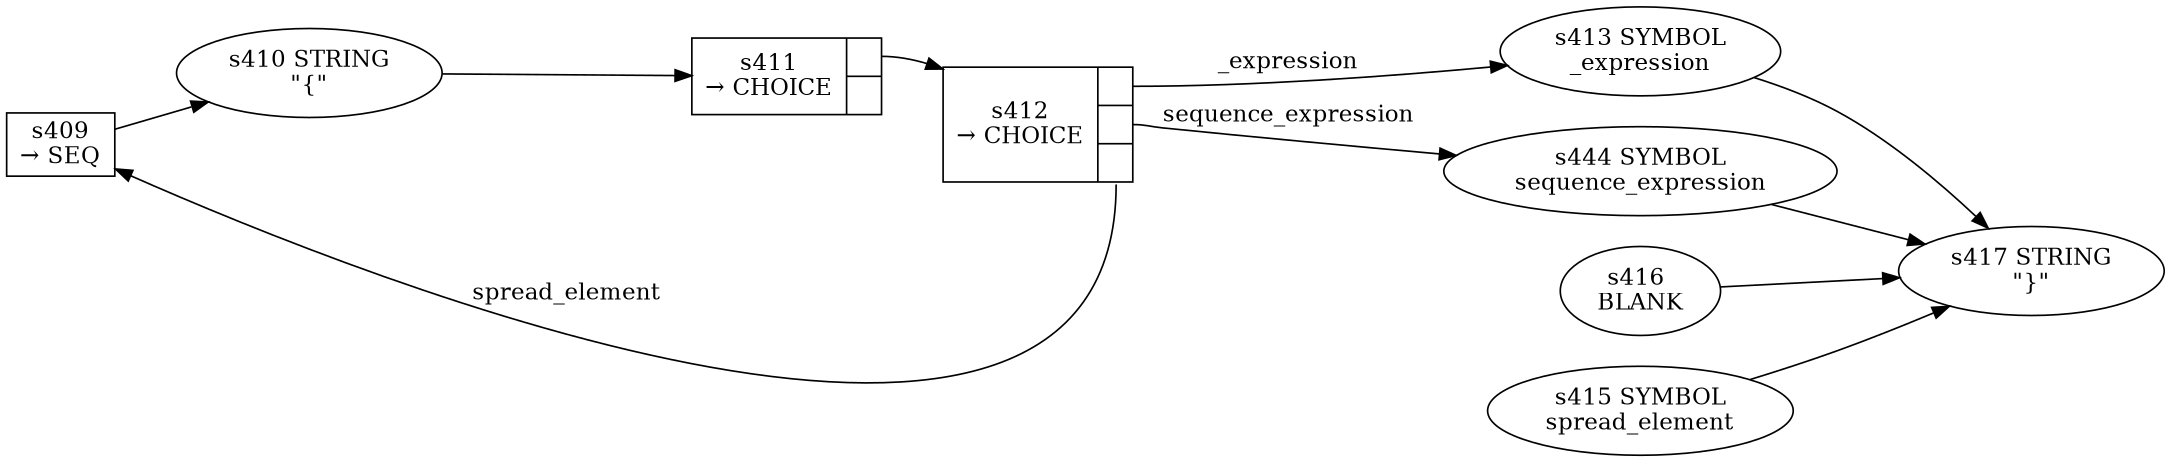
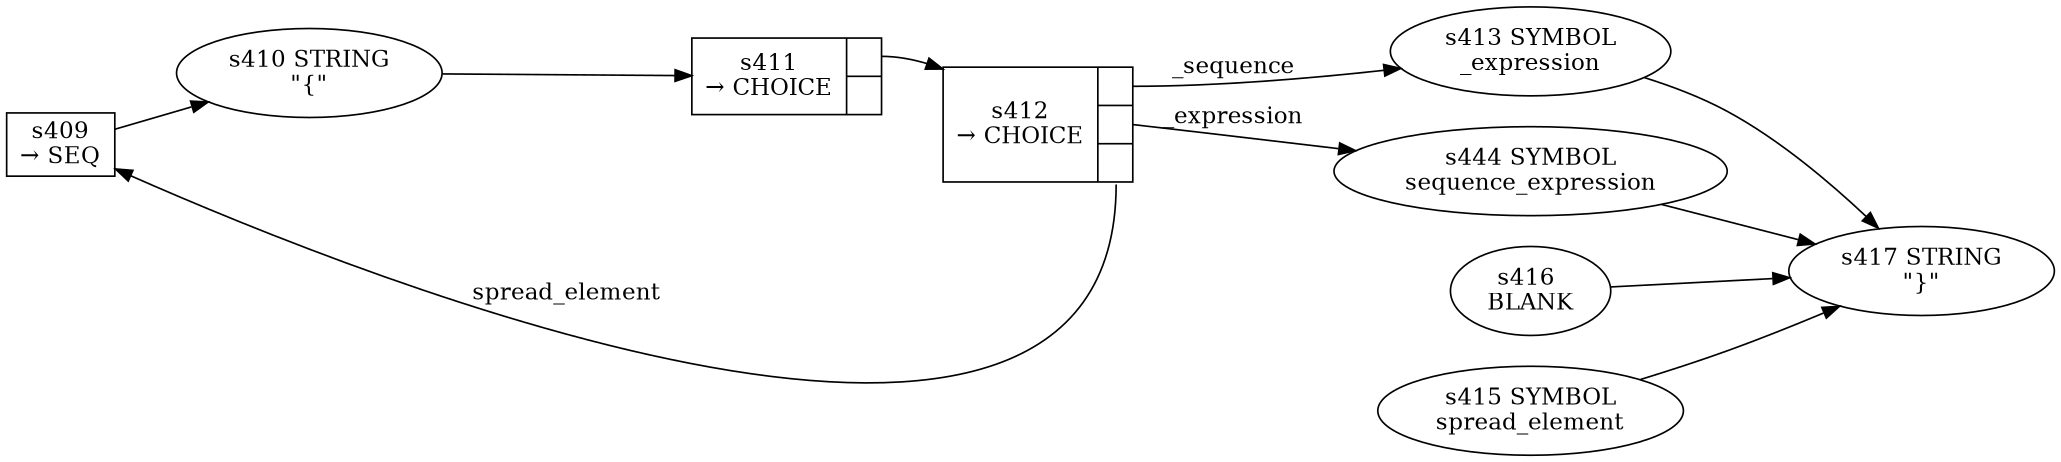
edge "s412" -> "s413 SYMBOL _expression": label "_expression" -> "_sequence"
edge "s412" -> "s444 SYMBOL sequence_expression": label "sequence_expression" -> "_expression"
